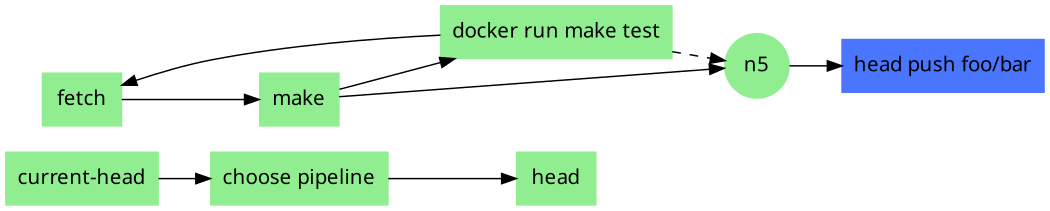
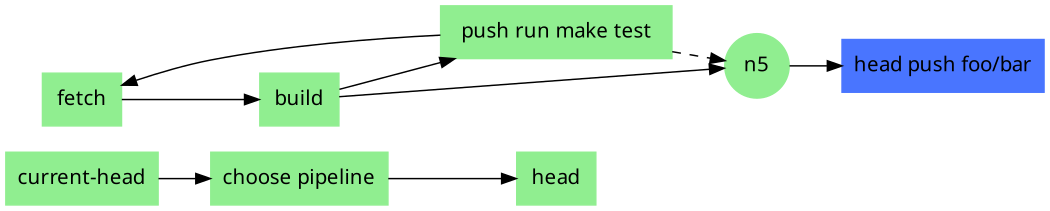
node "docker run make test": label "docker run make test" -> "push run make test"
node "make": label "make" -> "build"
